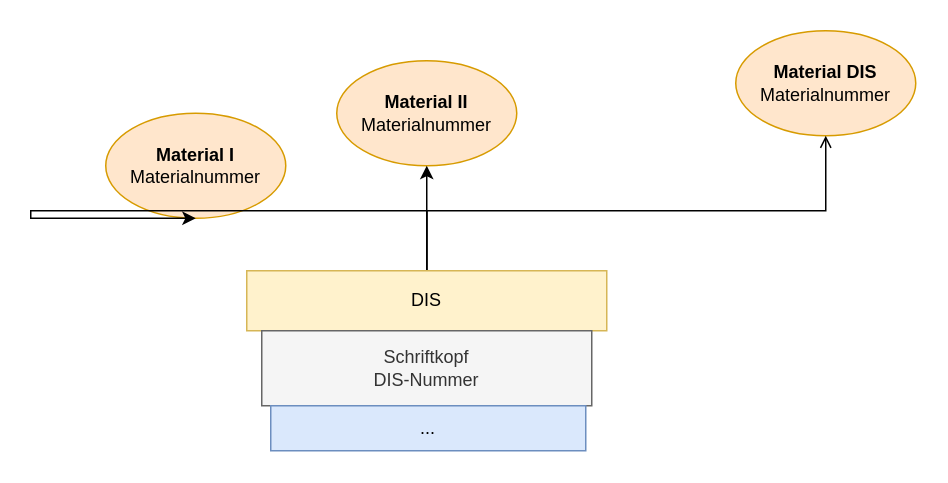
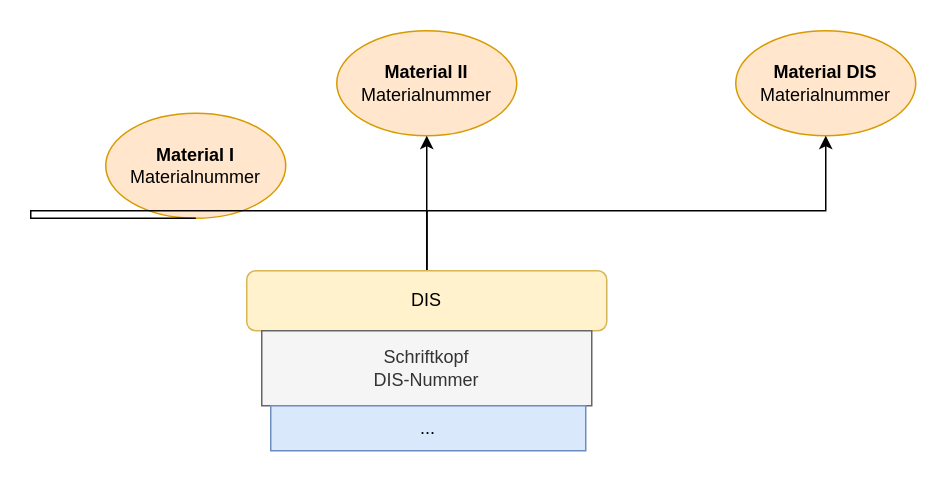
node "Material II Materialnummer": moved (427, 113) -> (427, 83)
edge "DIS" -> "Material DIS Materialnummer": arrowhead open -> classic
edge "DIS" -> "Material I Materialnummer": arrowhead classic -> none
node "DIS": shape rectangle -> rounded rectangle
